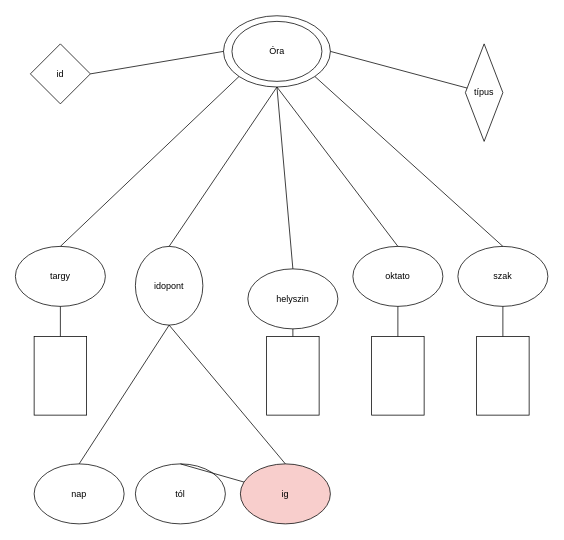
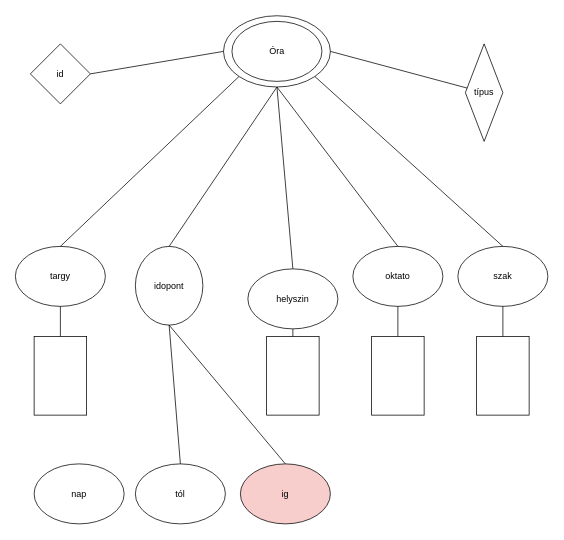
edge "idopont" -- "nap": removed
edge "tól" -- "ig": now "tól" -- "idopont"
